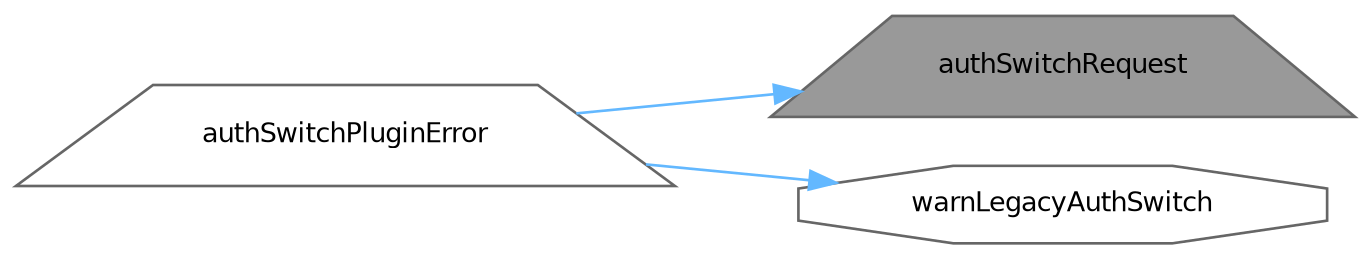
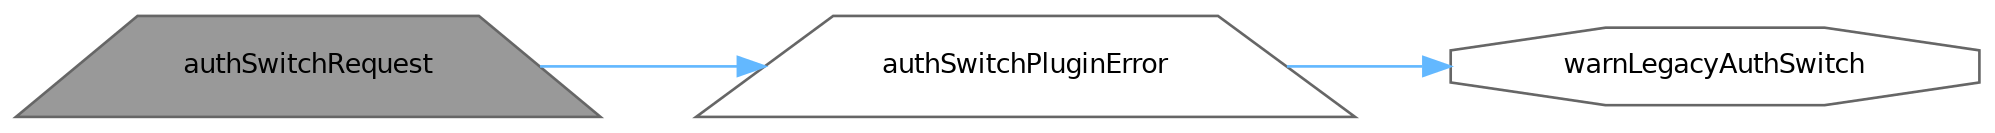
edge "authSwitchPluginError" -> "authSwitchRequest": reversed
